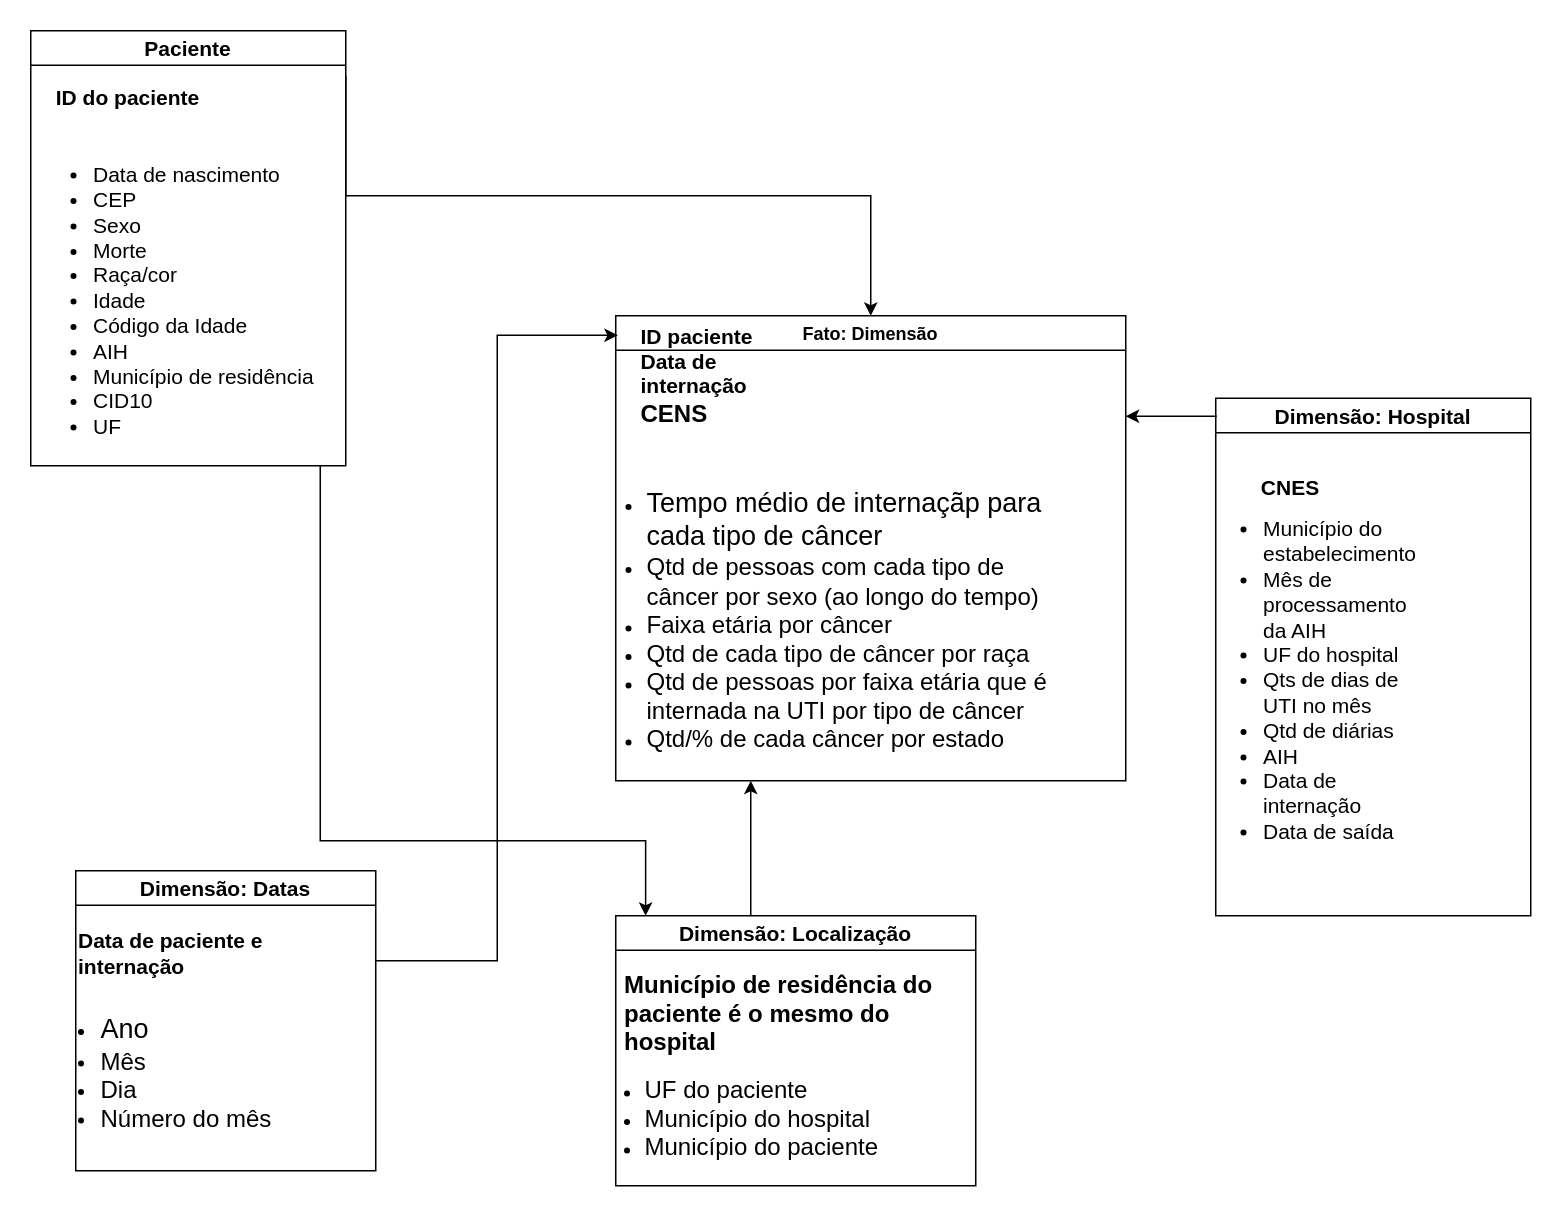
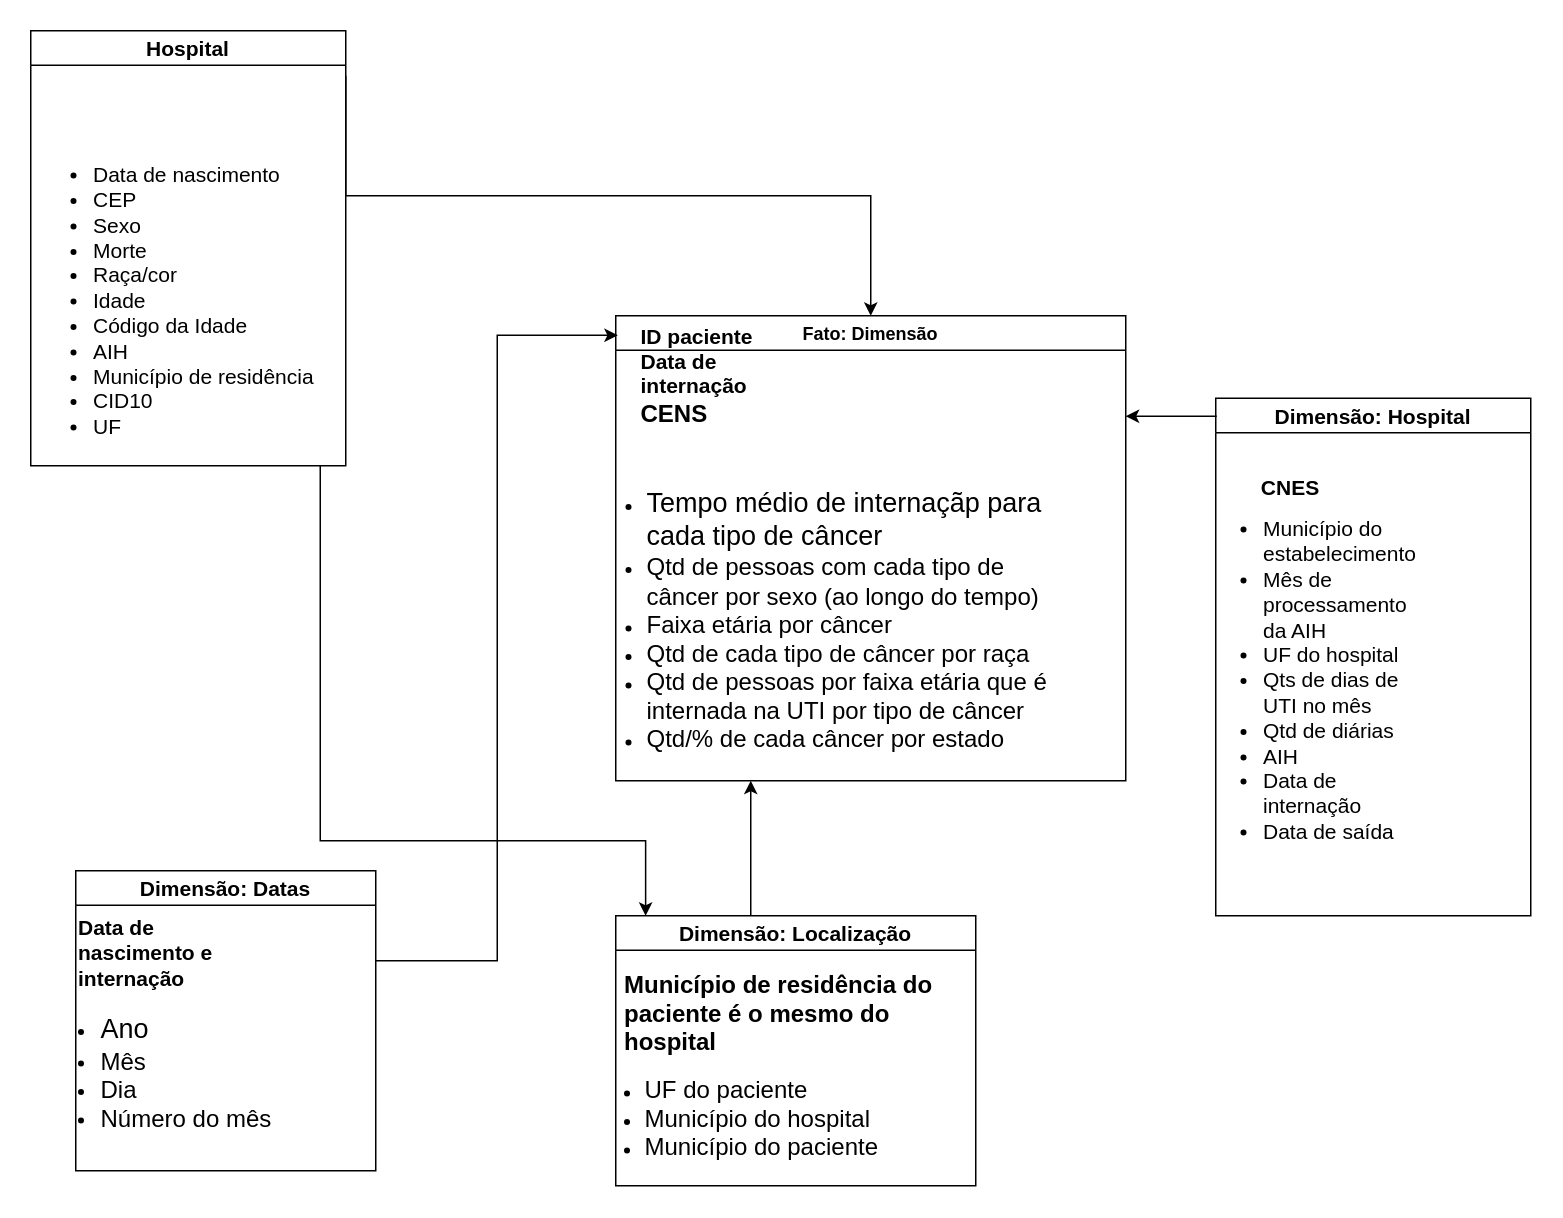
node "Paciente": label "Paciente" -> "Hospital"
node "ID do paciente": removed
node "Data de paciente e internação": label "Data de paciente e internação" -> "Data de nascimento e internação"
